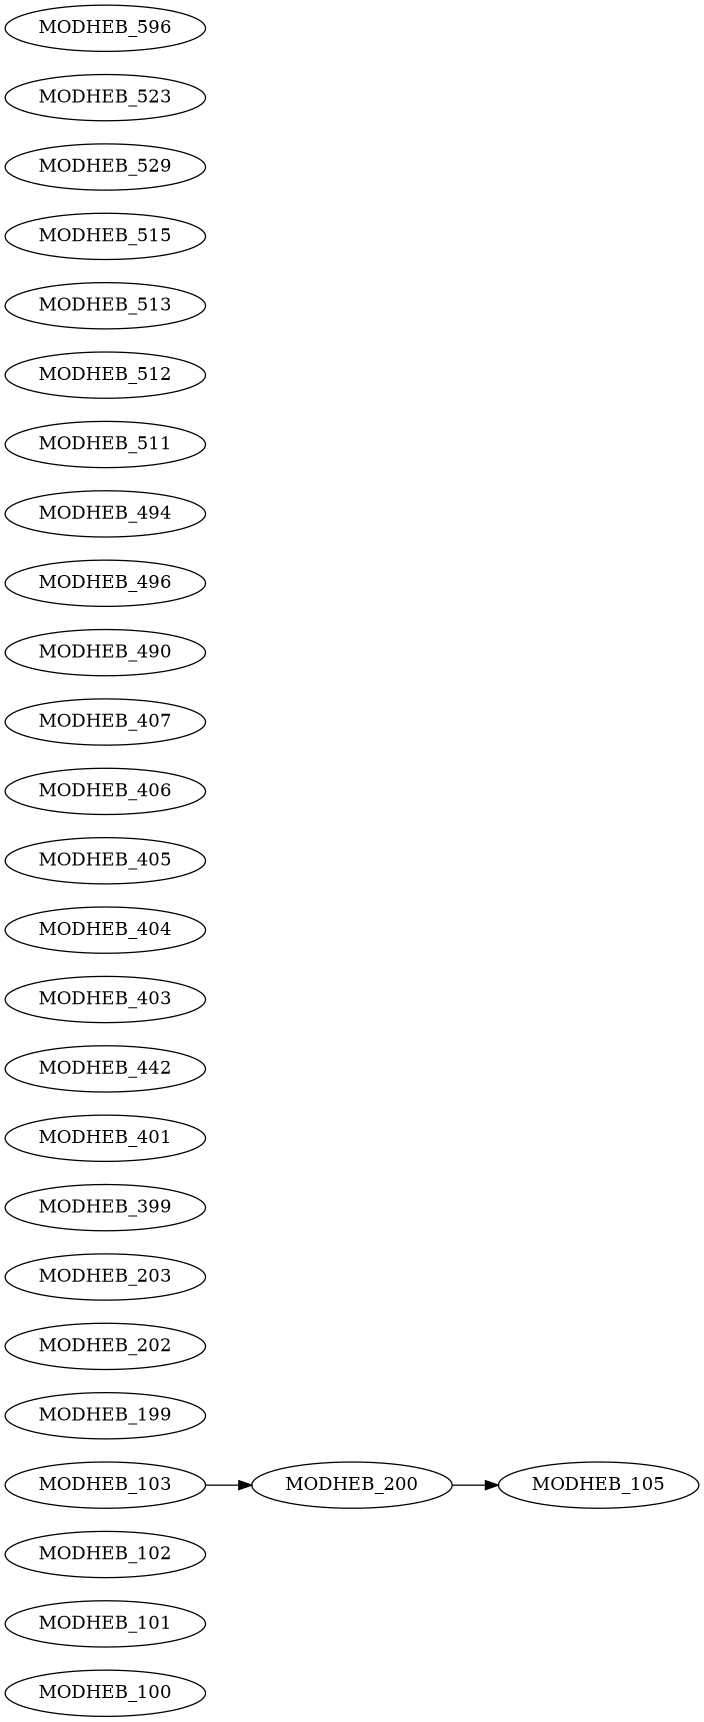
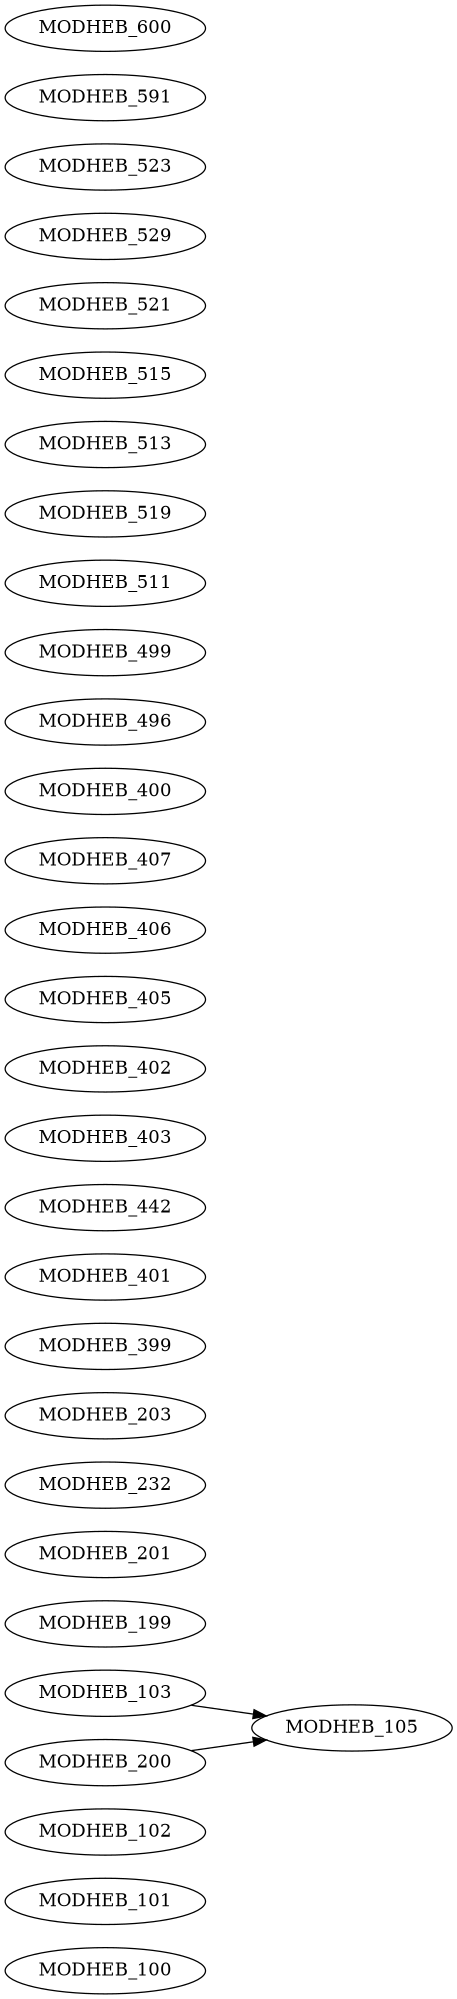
node "MODHEB_600": added
node "MODHEB_596": label "MODHEB_596" -> "MODHEB_591"
node "MODHEB_521": added
node "MODHEB_512": label "MODHEB_512" -> "MODHEB_519"
node "MODHEB_494": label "MODHEB_494" -> "MODHEB_499"
node "MODHEB_490": label "MODHEB_490" -> "MODHEB_400"
node "MODHEB_404": label "MODHEB_404" -> "MODHEB_402"
node "MODHEB_202": label "MODHEB_202" -> "MODHEB_232"
edge "MODHEB_103" -> "MODHEB_200": now "MODHEB_103" -> "MODHEB_105"
node "MODHEB_201": added
